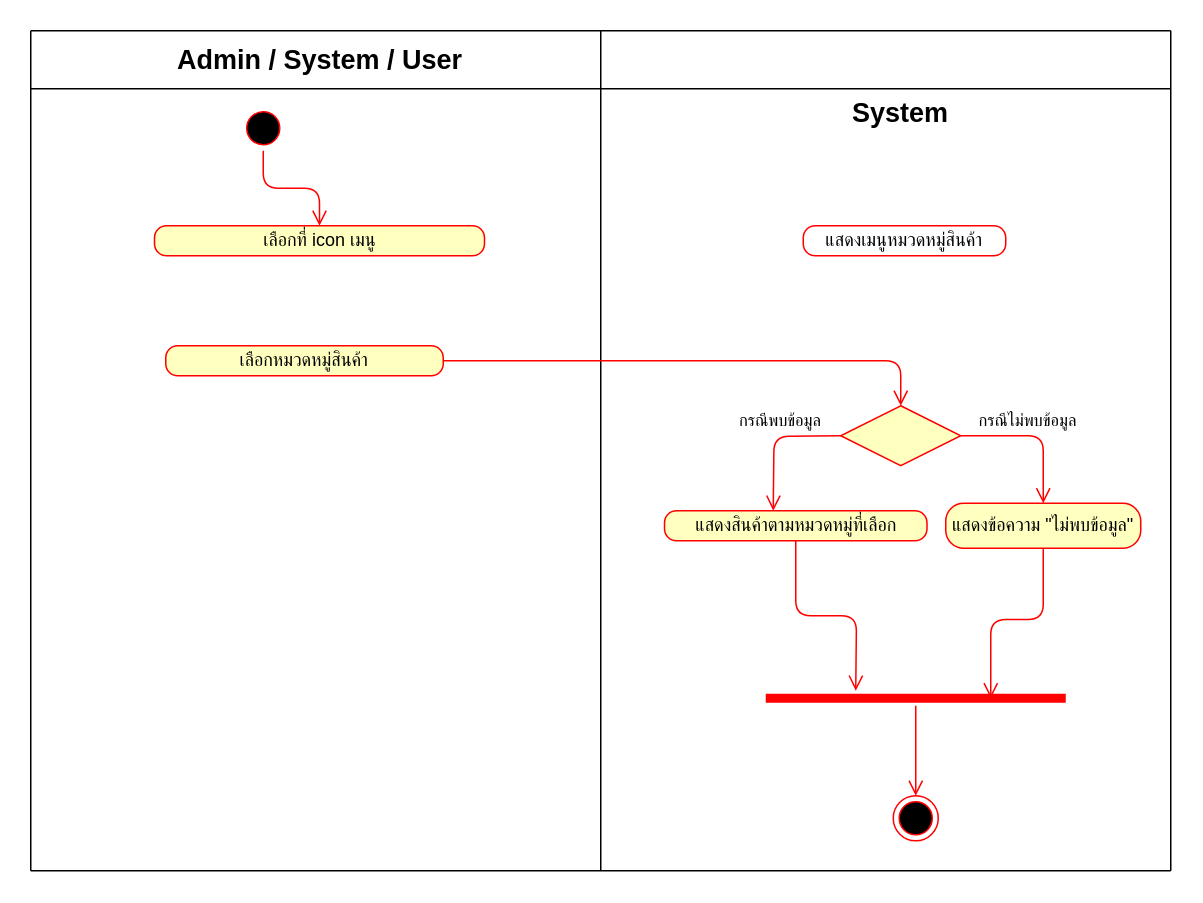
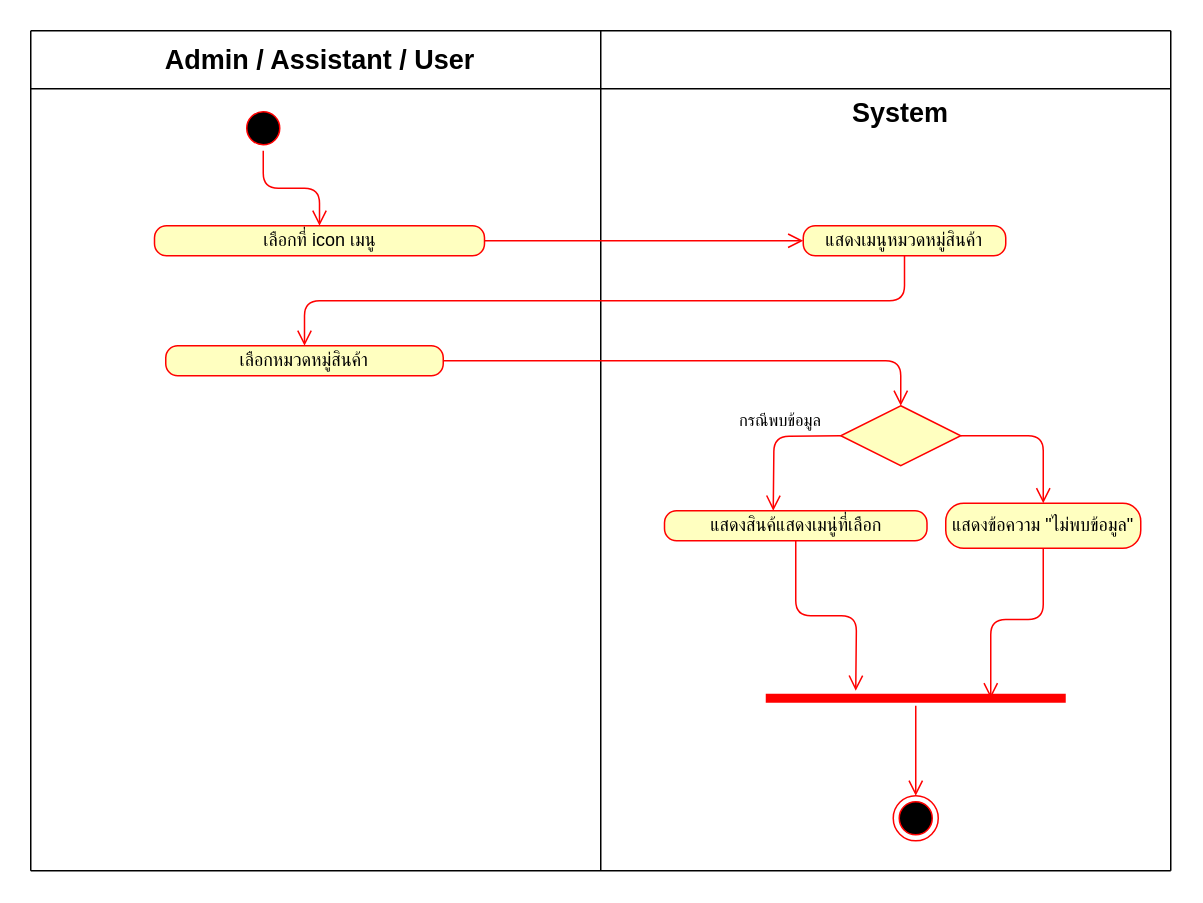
node "Admin / System / User": label "Admin / System / User" -> "Admin / Assistant / User"
edge "เลือกที่ icon เมนู" -> "แสดงเมนูหมวดหมู่สินค้า": added
node "แสดงเมนูหมวดหมู่สินค้า": fillcolor #ffffff -> #ffffc0
edge "แสดงเมนูหมวดหมู่สินค้า" -> "เลือกหมวดหมู่สินค้า": added
node "กรณีไม่พบข้อมูล": removed
node "แสดงสินค้าตามหมวดหมู่ที่เลือก": label "แสดงสินค้าตามหมวดหมู่ที่เลือก" -> "แสดงสินค้แสดงเมนู่ที่เลือก"
